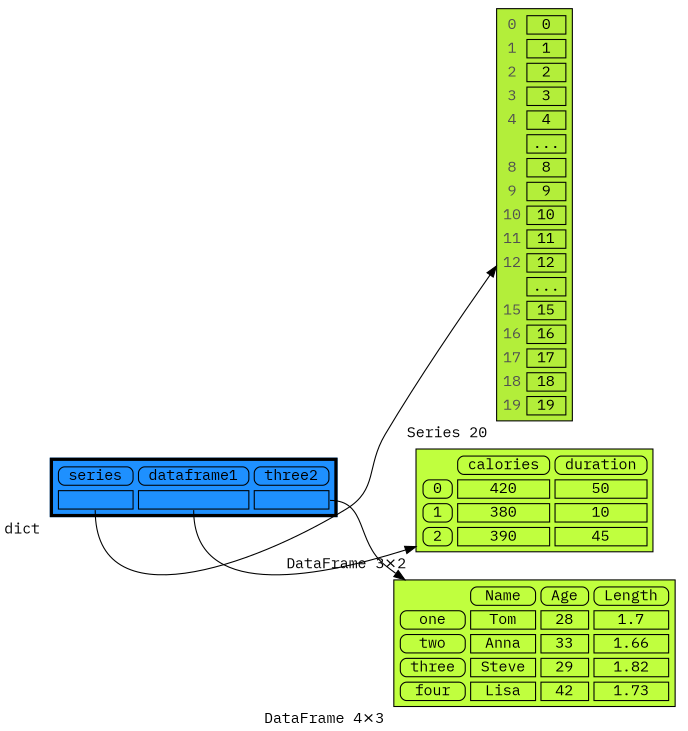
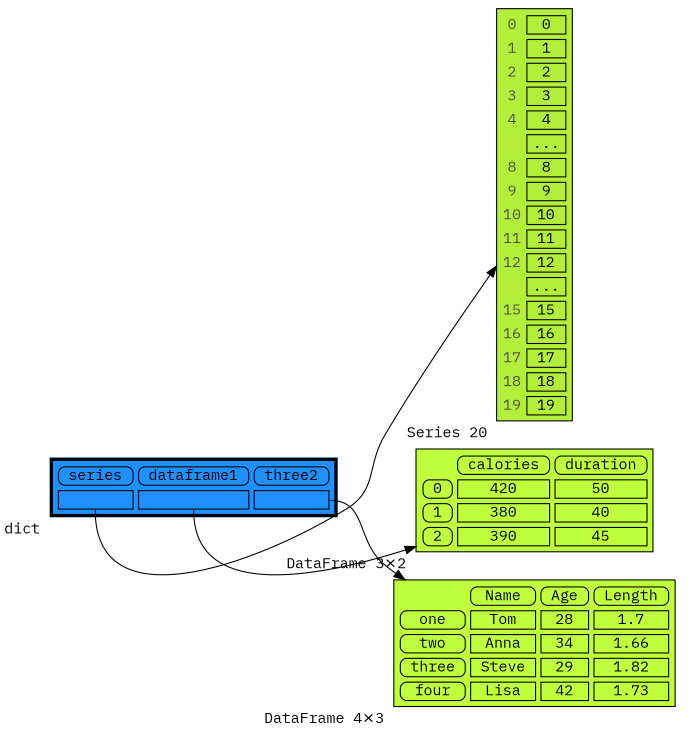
node "calories": text "10" -> "40"
node "Name": text "33" -> "34"
